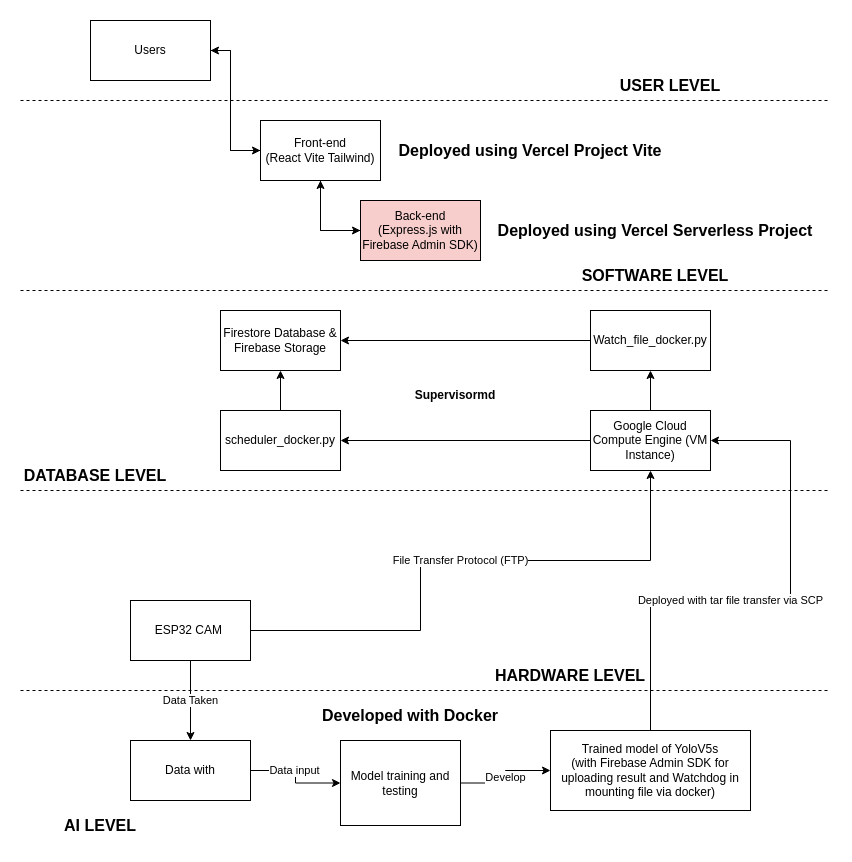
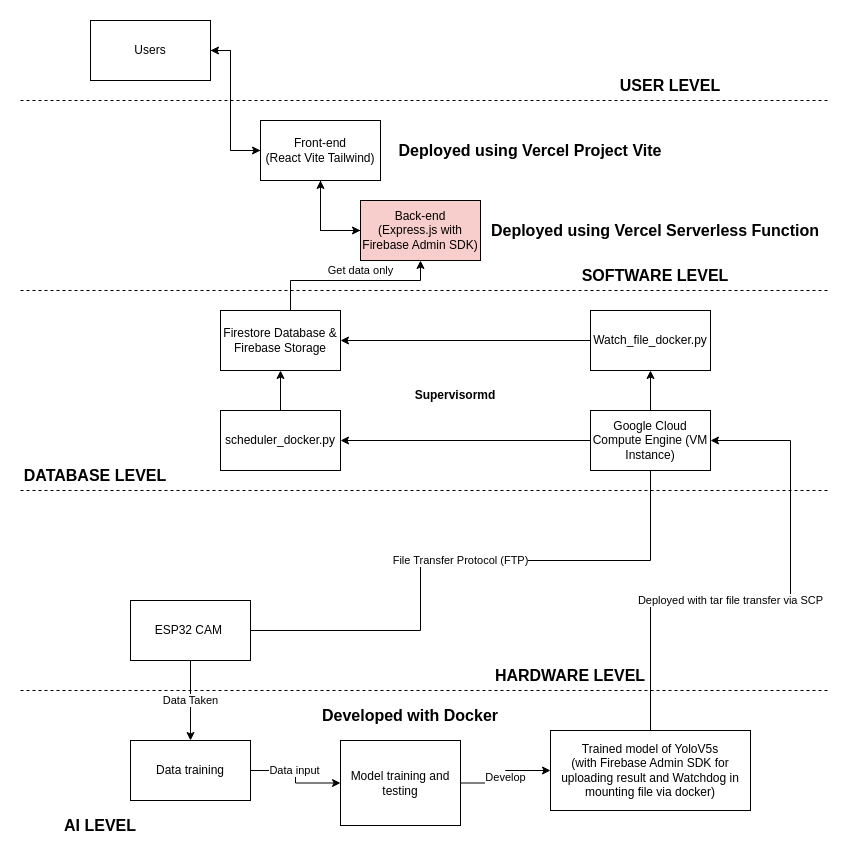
node "Deployed using Vercel Serverless Project": label "Deployed using Vercel Serverless Project" -> "Deployed using Vercel Serverless Function"
edge "Firestore Database & Firebase Storage" -> "Back-end (Express.js with Firebase Admin SDK)": added, label "Get data only"
edge "ESP32 CAM" -> "Google Cloud Compute Engine (VM Instance)": arrowhead classic -> none
node "Data with": label "Data with" -> "Data training"
